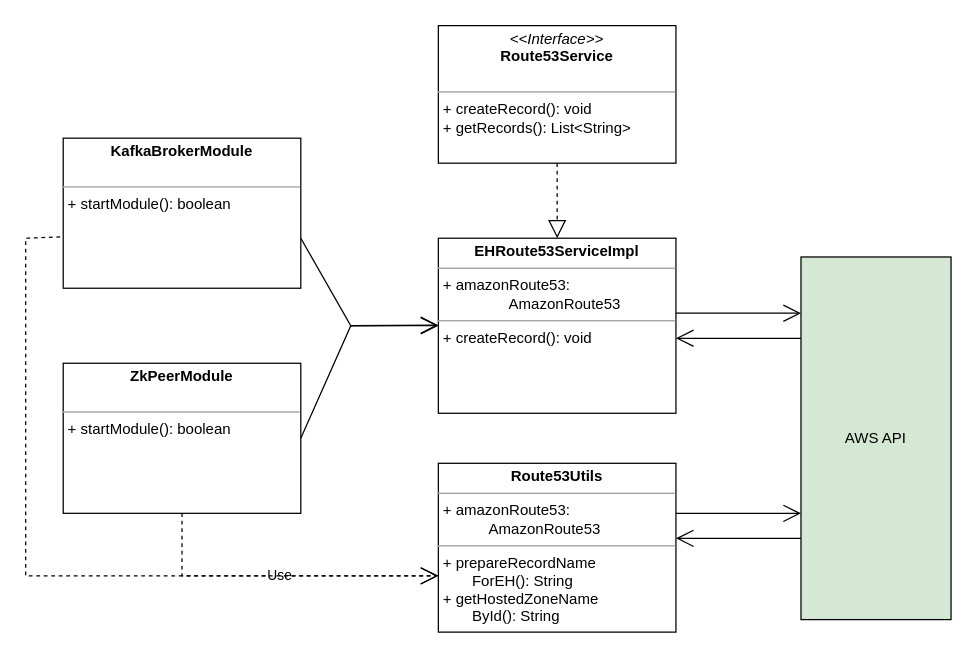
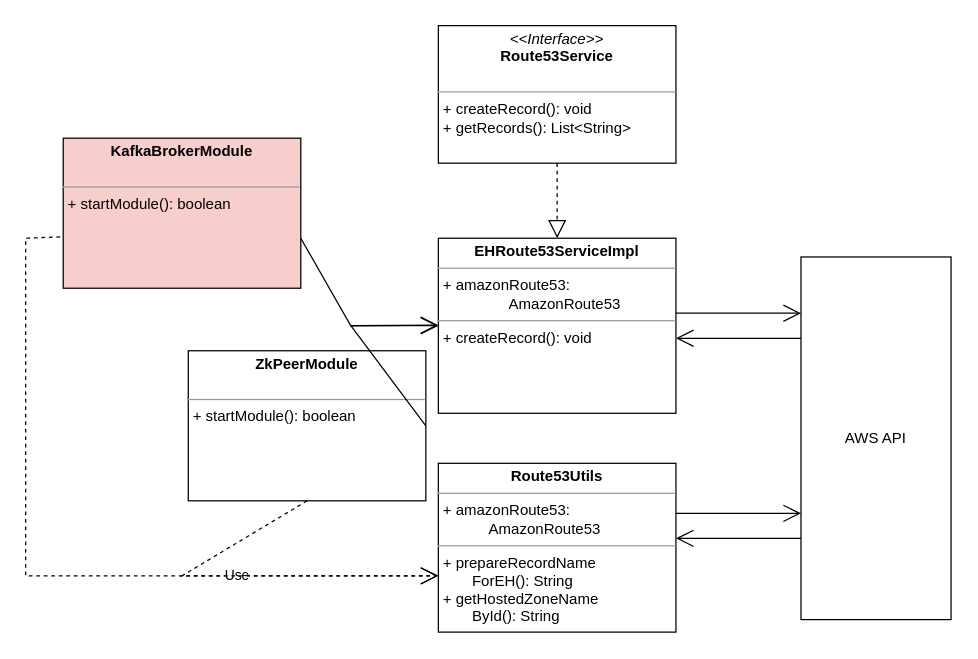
node "KafkaBrokerModule + startModule(): boolean": fillcolor #ffffff -> #f8cecc
node "ZkPeerModule + startModule(): boolean": moved (182, 438) -> (307, 426)
node "AWS API": fillcolor #d5e8d4 -> #ffffff
